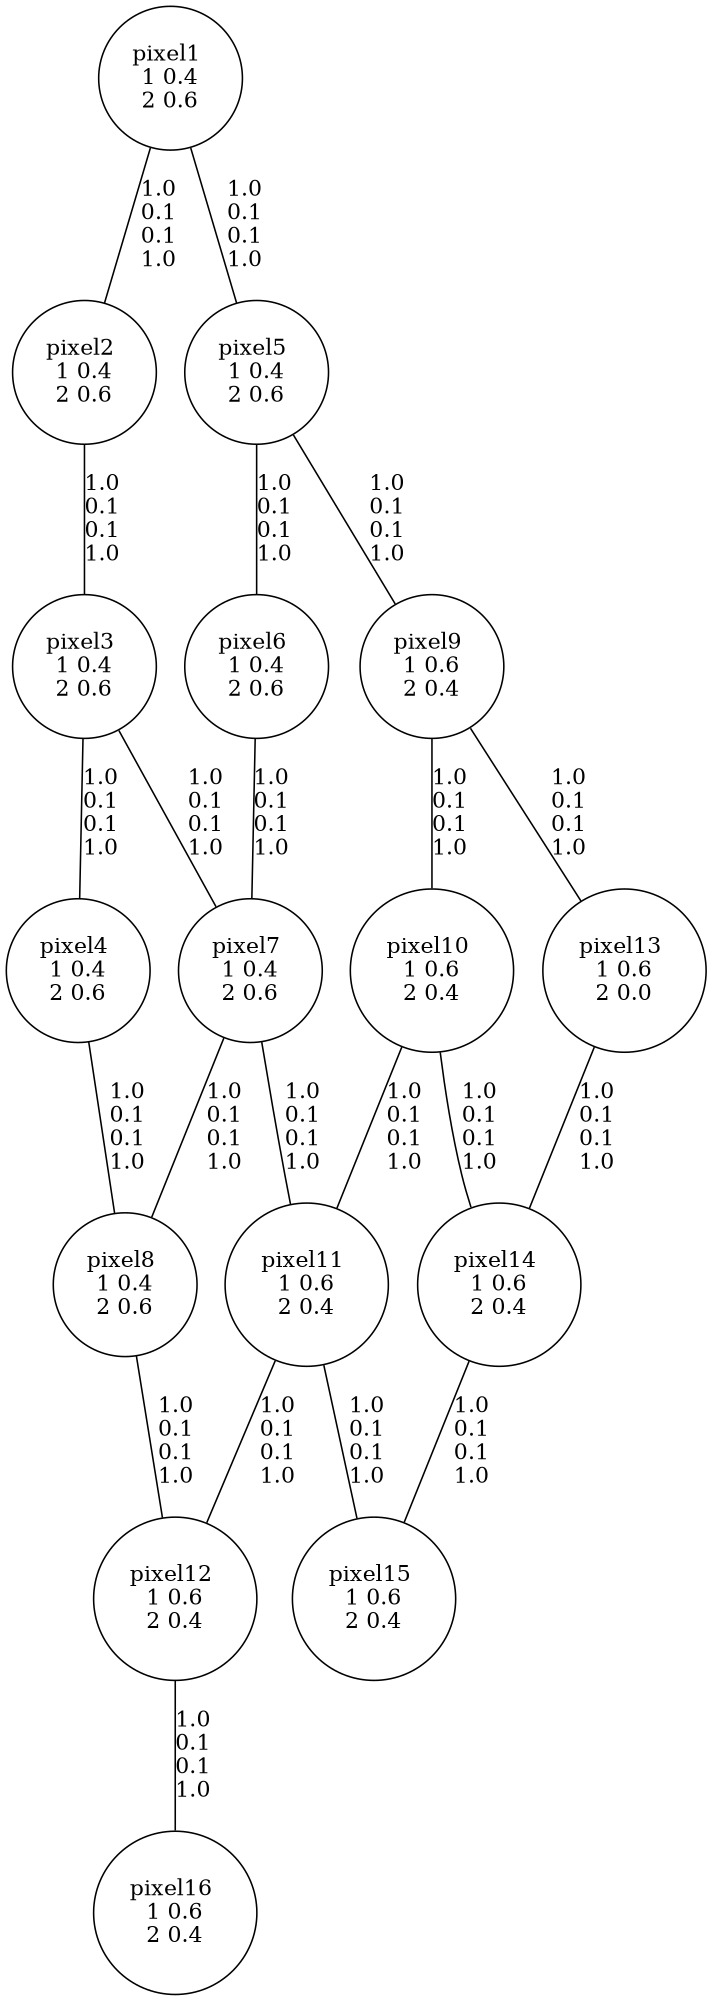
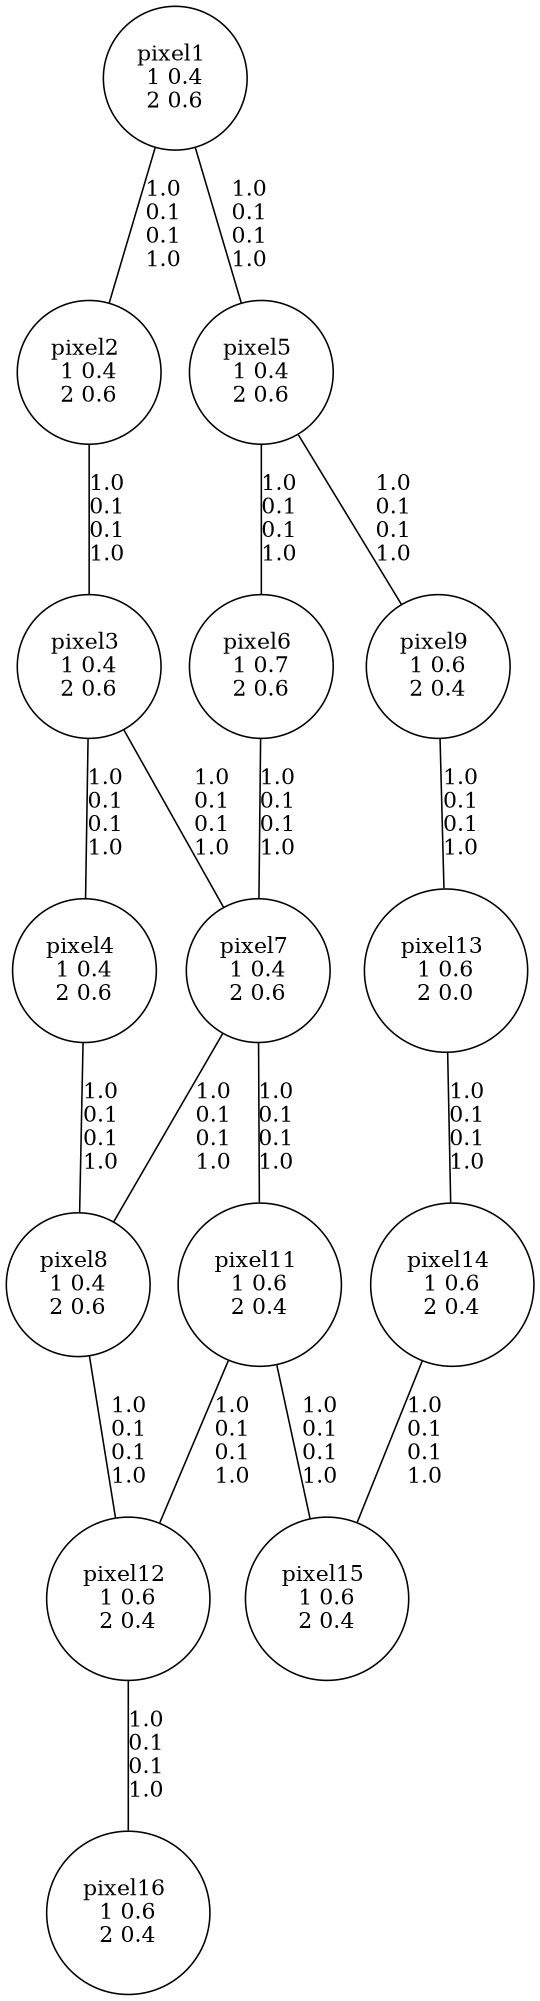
node "pixel6 1 0.4 2 0.6": label "pixel6 1 0.4 2 0.6" -> "pixel6 1 0.7 2 0.6"
node "pixel10 1 0.6 2 0.4": removed
